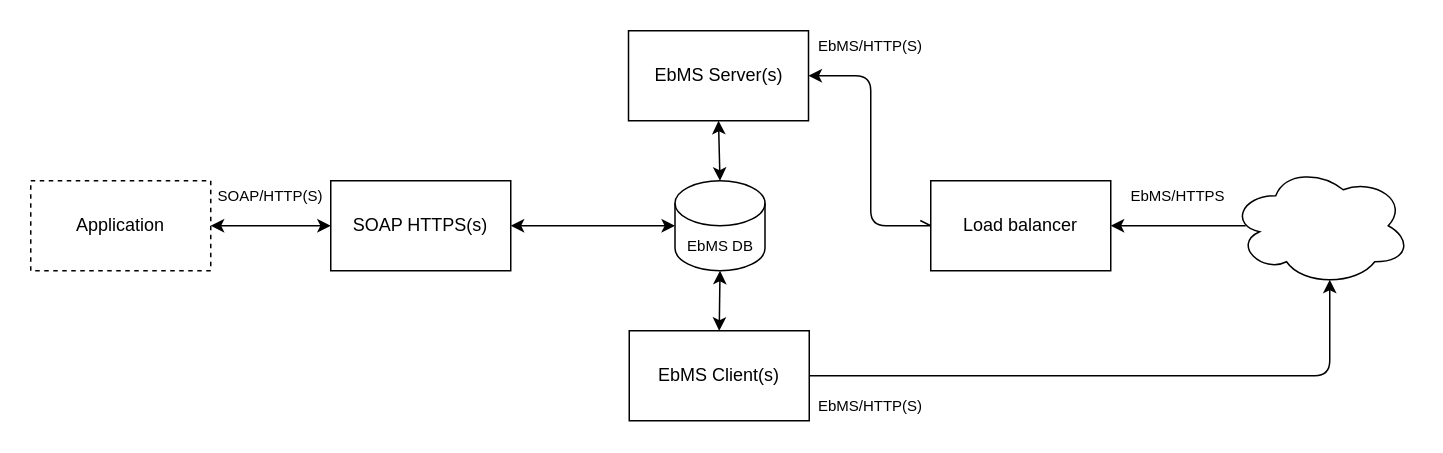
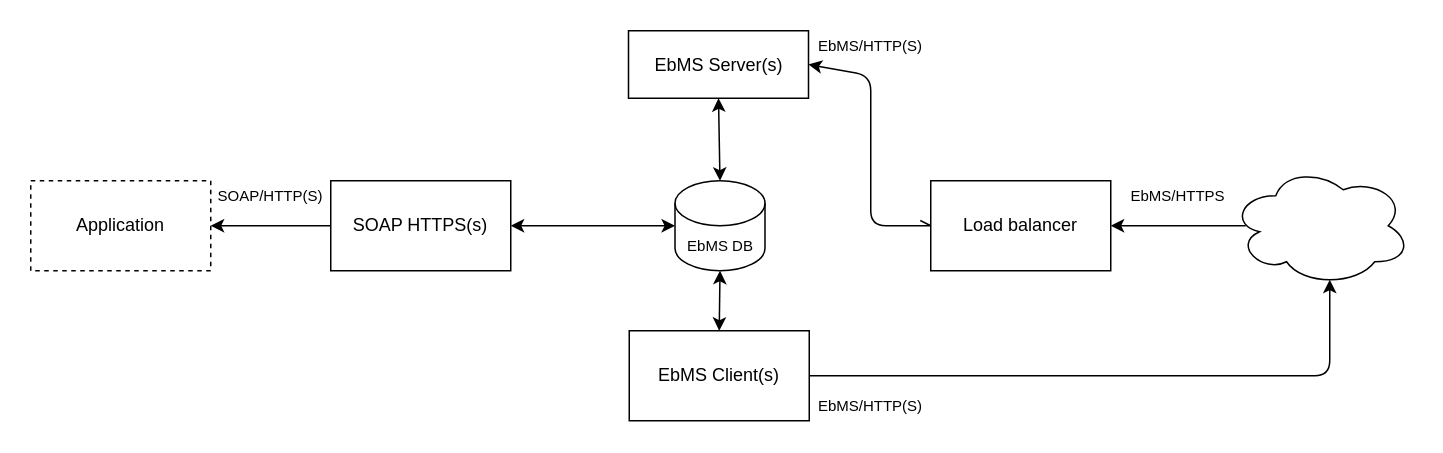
node "EbMS Server(s)": size 180x90 -> 180x68
edge "Application" -- "SOAP HTTPS(s)": arrowhead classic -> none
